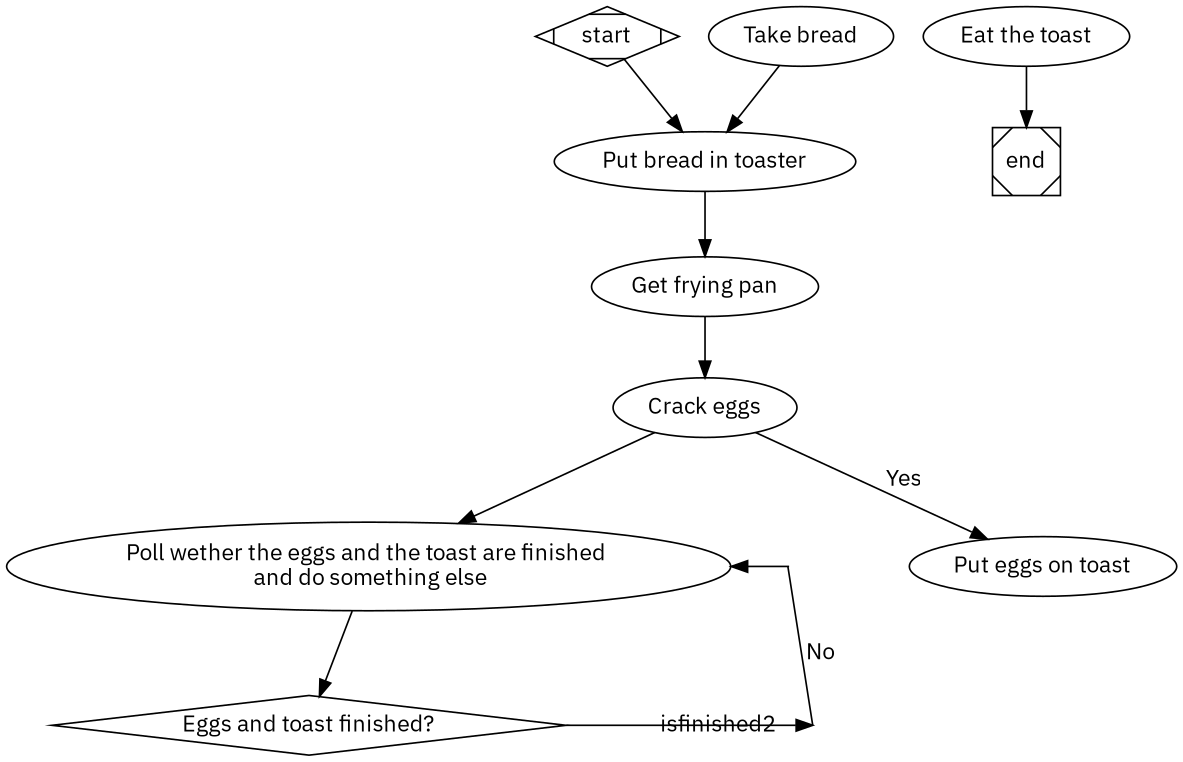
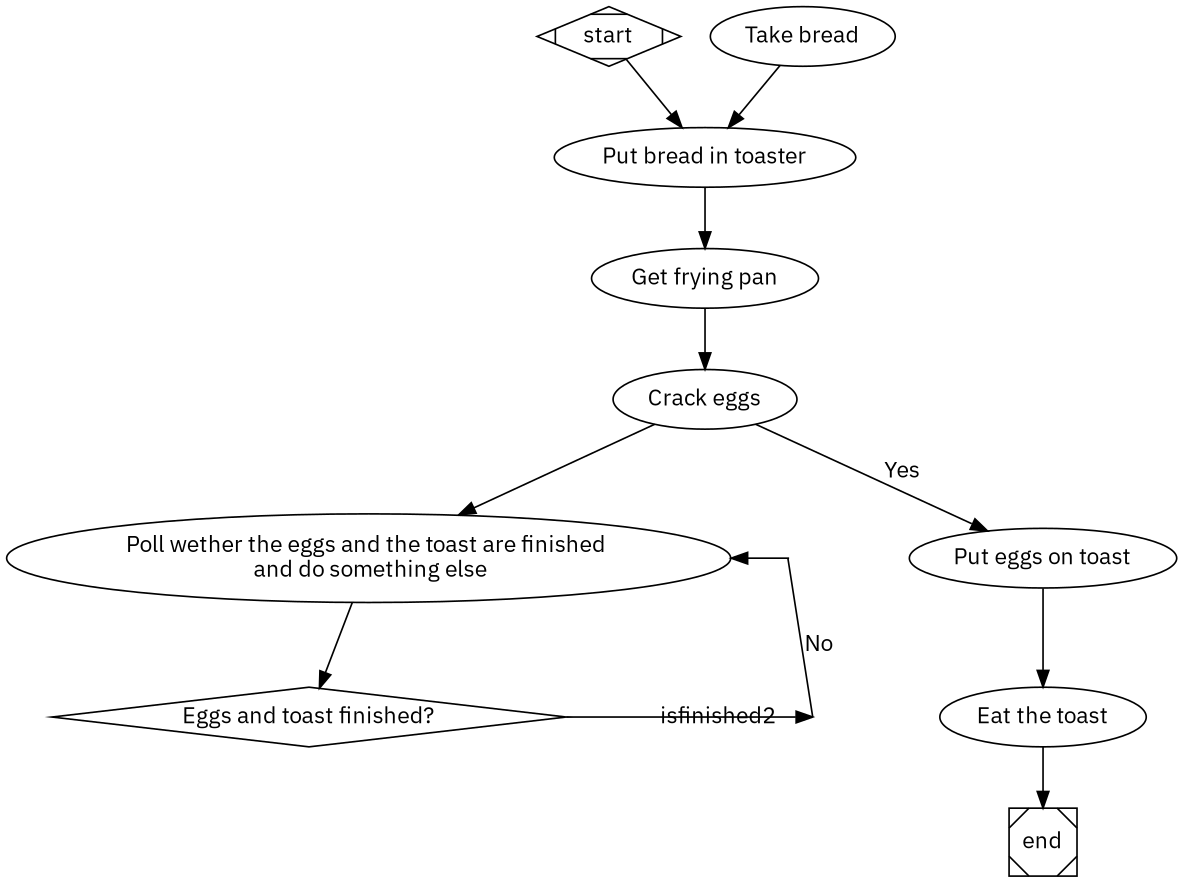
edge "Put eggs on toast" -> "Eat the toast": added
